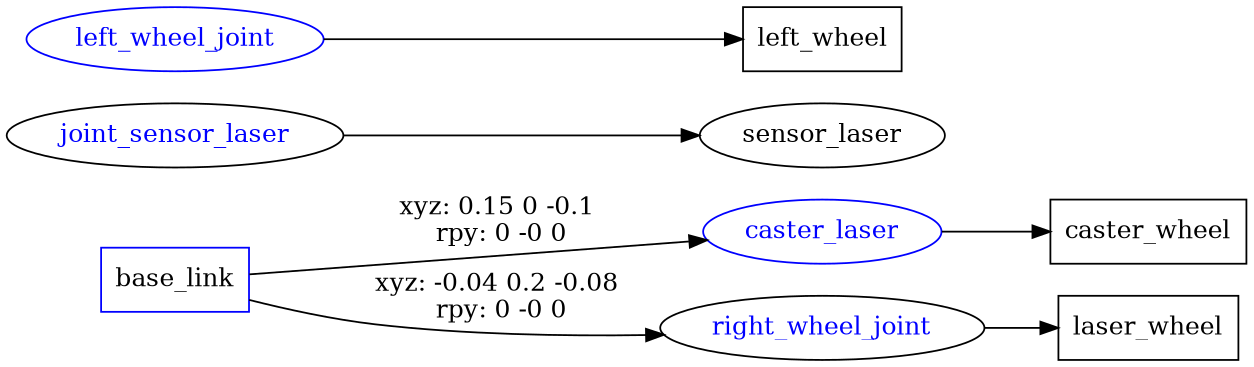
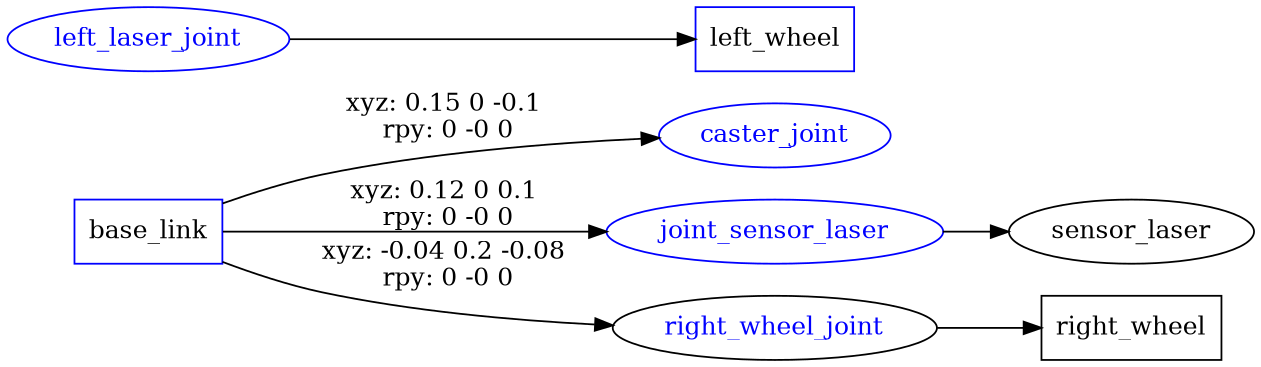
node "left_wheel_joint": label "left_wheel_joint" -> "left_laser_joint"
node "left_wheel": color black -> blue
node "joint_sensor_laser": color black -> blue
edge "base_link" -> "joint_sensor_laser": added, label "xyz: 0.12 0 0.1 rpy: 0 -0 0"
node "caster_laser": label "caster_laser" -> "caster_joint"
node "caster_wheel": removed
node "laser_wheel": label "laser_wheel" -> "right_wheel"
